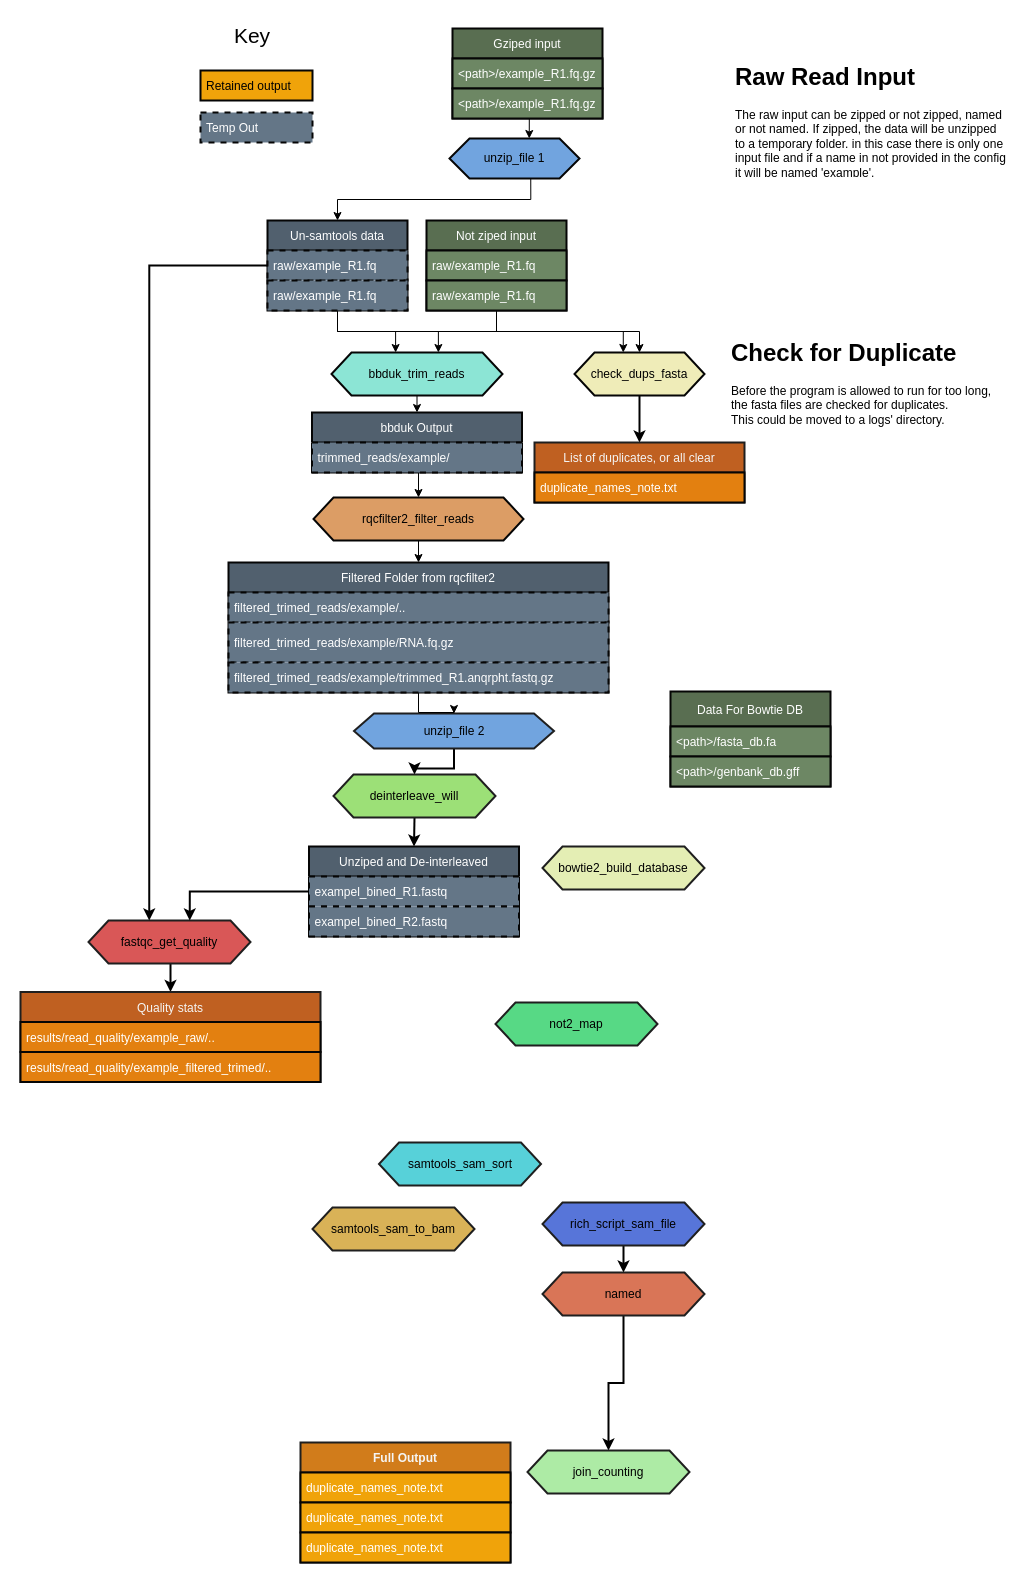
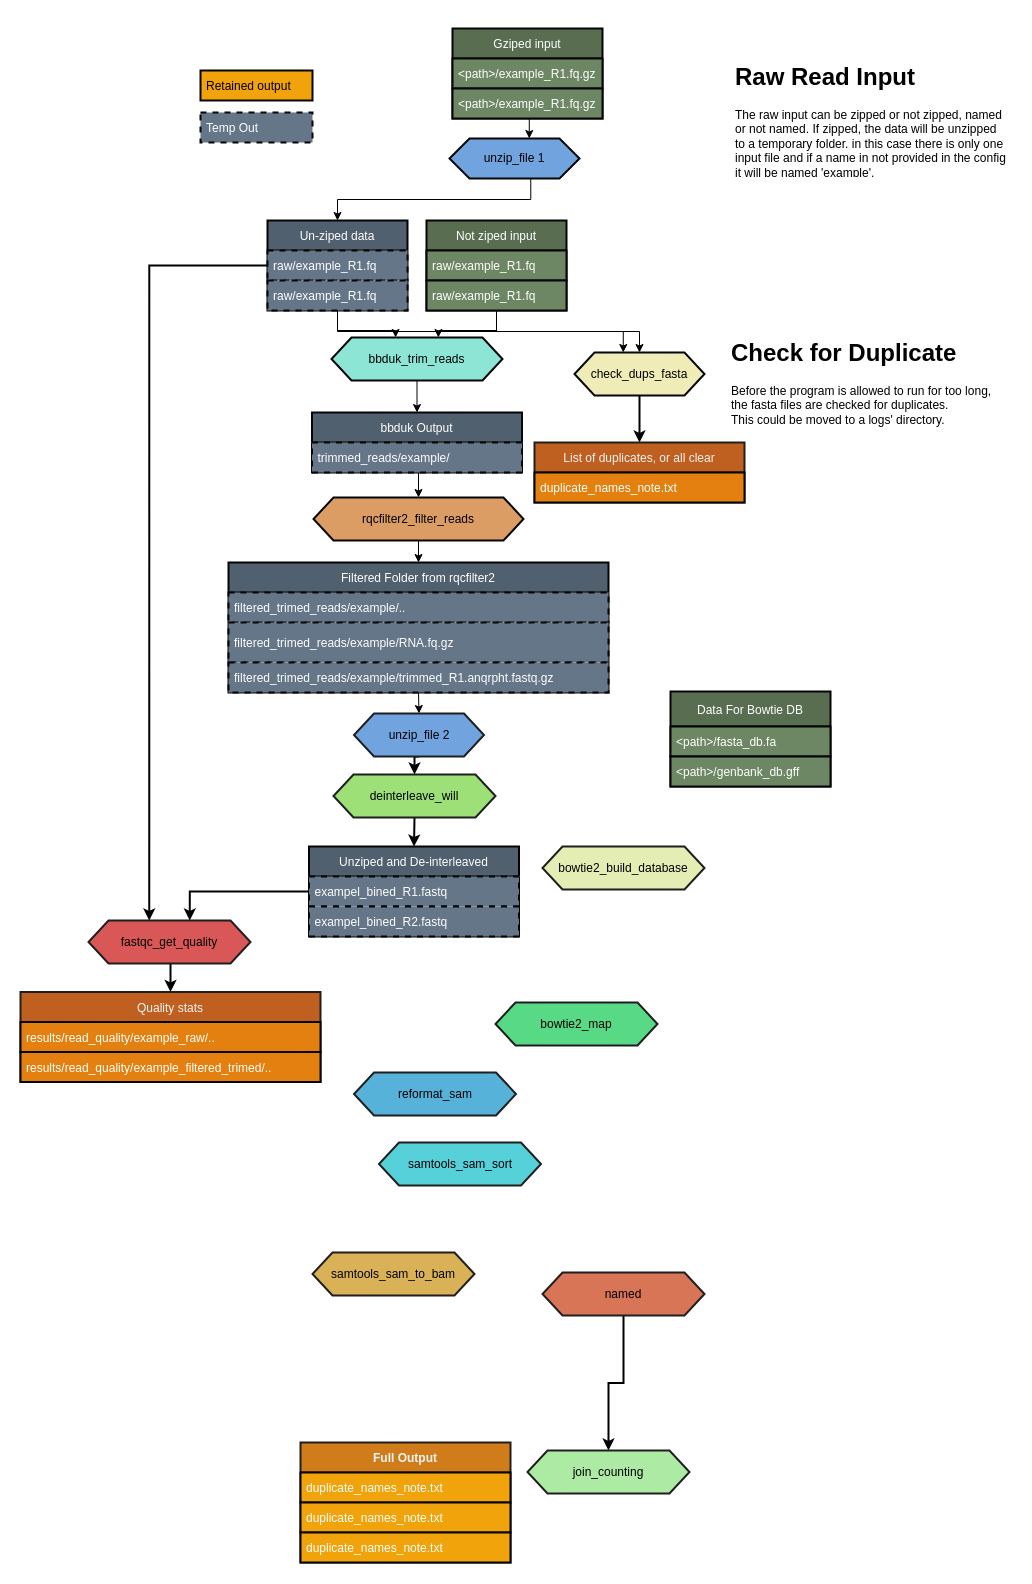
node "Key": removed
node "Un-samtools data": label "Un-samtools data" -> "Un-ziped data"
node "bbduk_trim_reads": moved (417, 374) -> (417, 359)
node "unzip_file 2": size 200x35 -> 130x43
node "not2_map": label "not2_map" -> "bowtie2_map"
node "reformat_sam": added
node "rich_script_sam_file": removed
node "samtools_sam_to_bam": moved (394, 1229) -> (394, 1274)
edge "rich_script_sam_file" -> "named": removed
